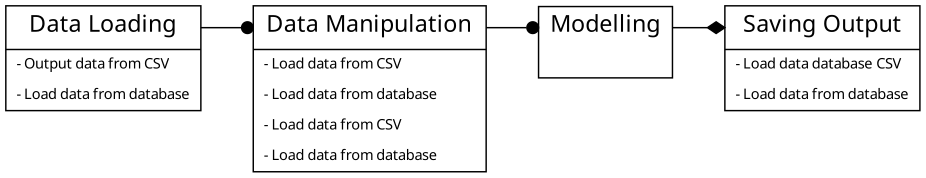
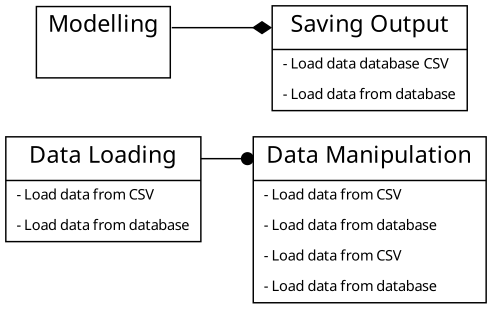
edge "Data Manipulation" -> "Modelling": removed
node "Data Loading": text "- Output data from CSV" -> "- Load data from CSV"
